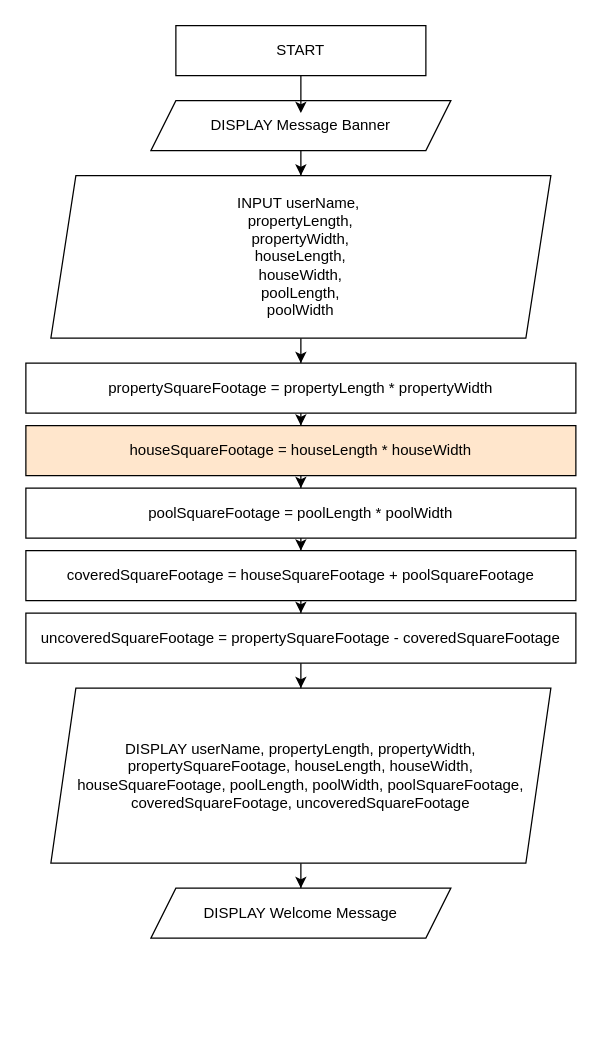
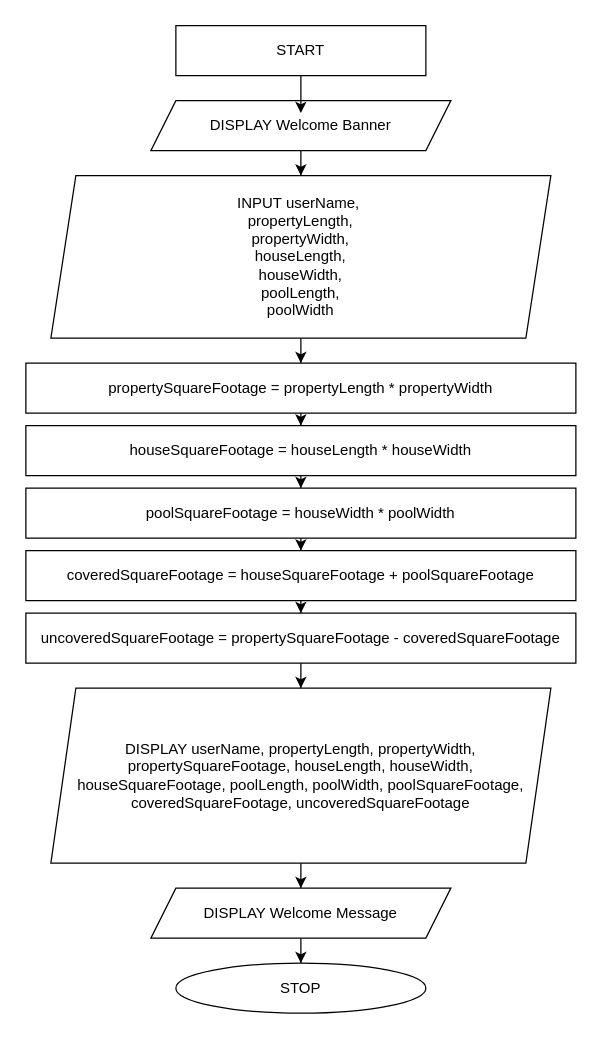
node "DISPLAY Message Banner": label "DISPLAY Message Banner" -> "DISPLAY Welcome Banner"
node "houseSquareFootage = houseLength * houseWidth": fillcolor #ffe6cc -> #ffffff
node "poolSquareFootage = poolLength * poolWidth": label "poolSquareFootage = poolLength * poolWidth" -> "poolSquareFootage = houseWidth * poolWidth"
edge "DISPLAY Welcome Message" -> "STOP": added
node "STOP": added
